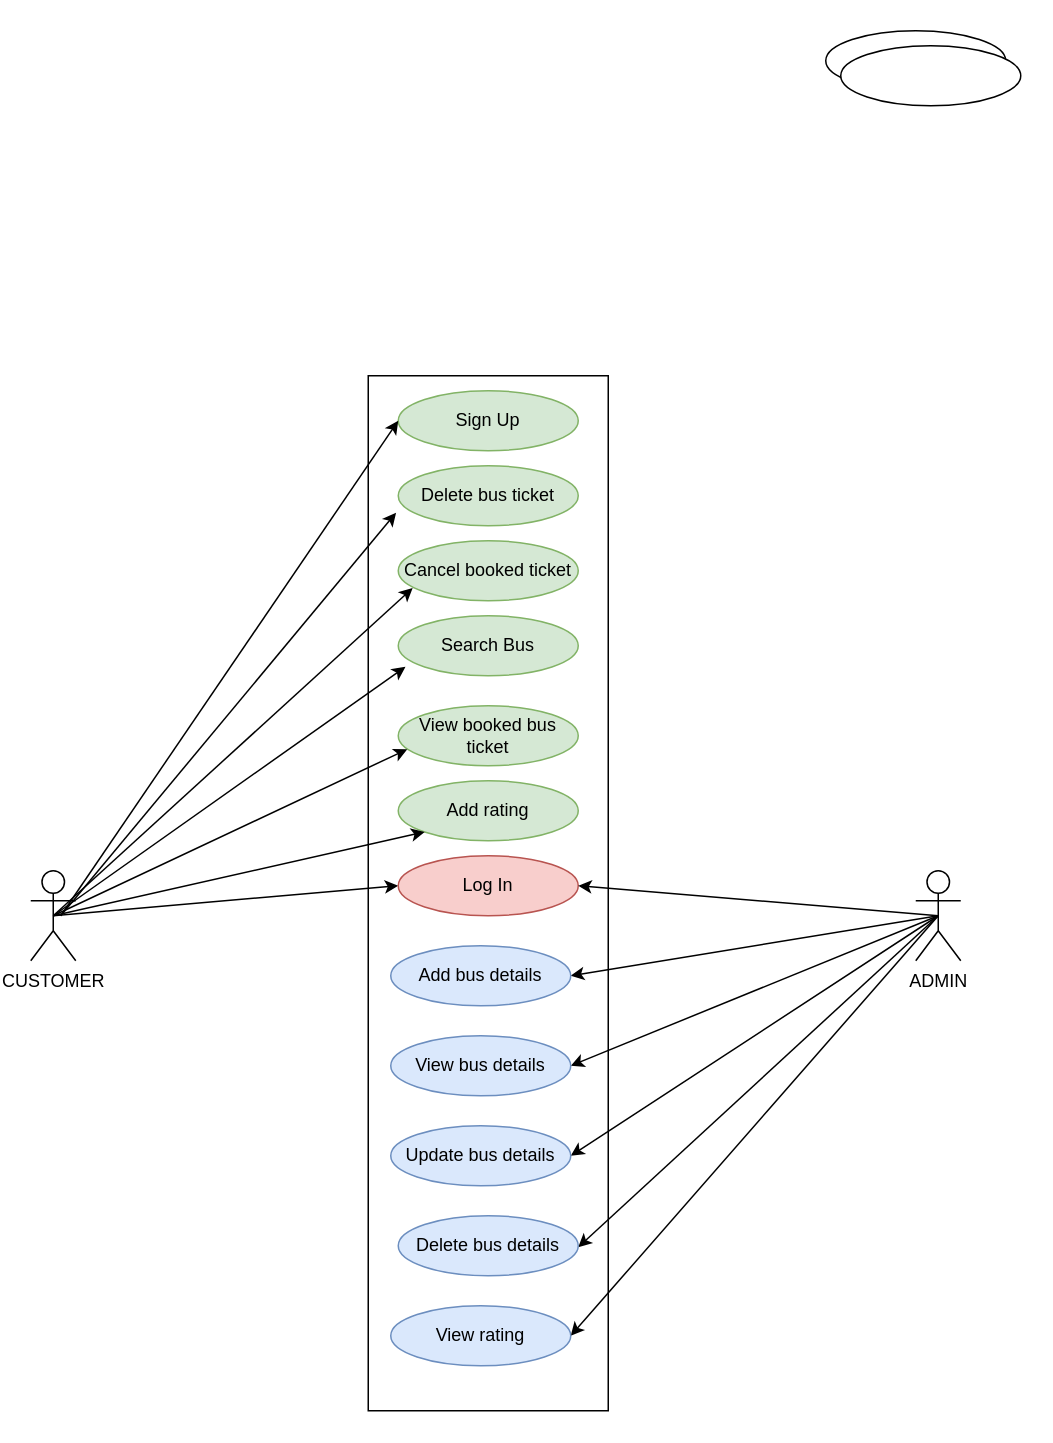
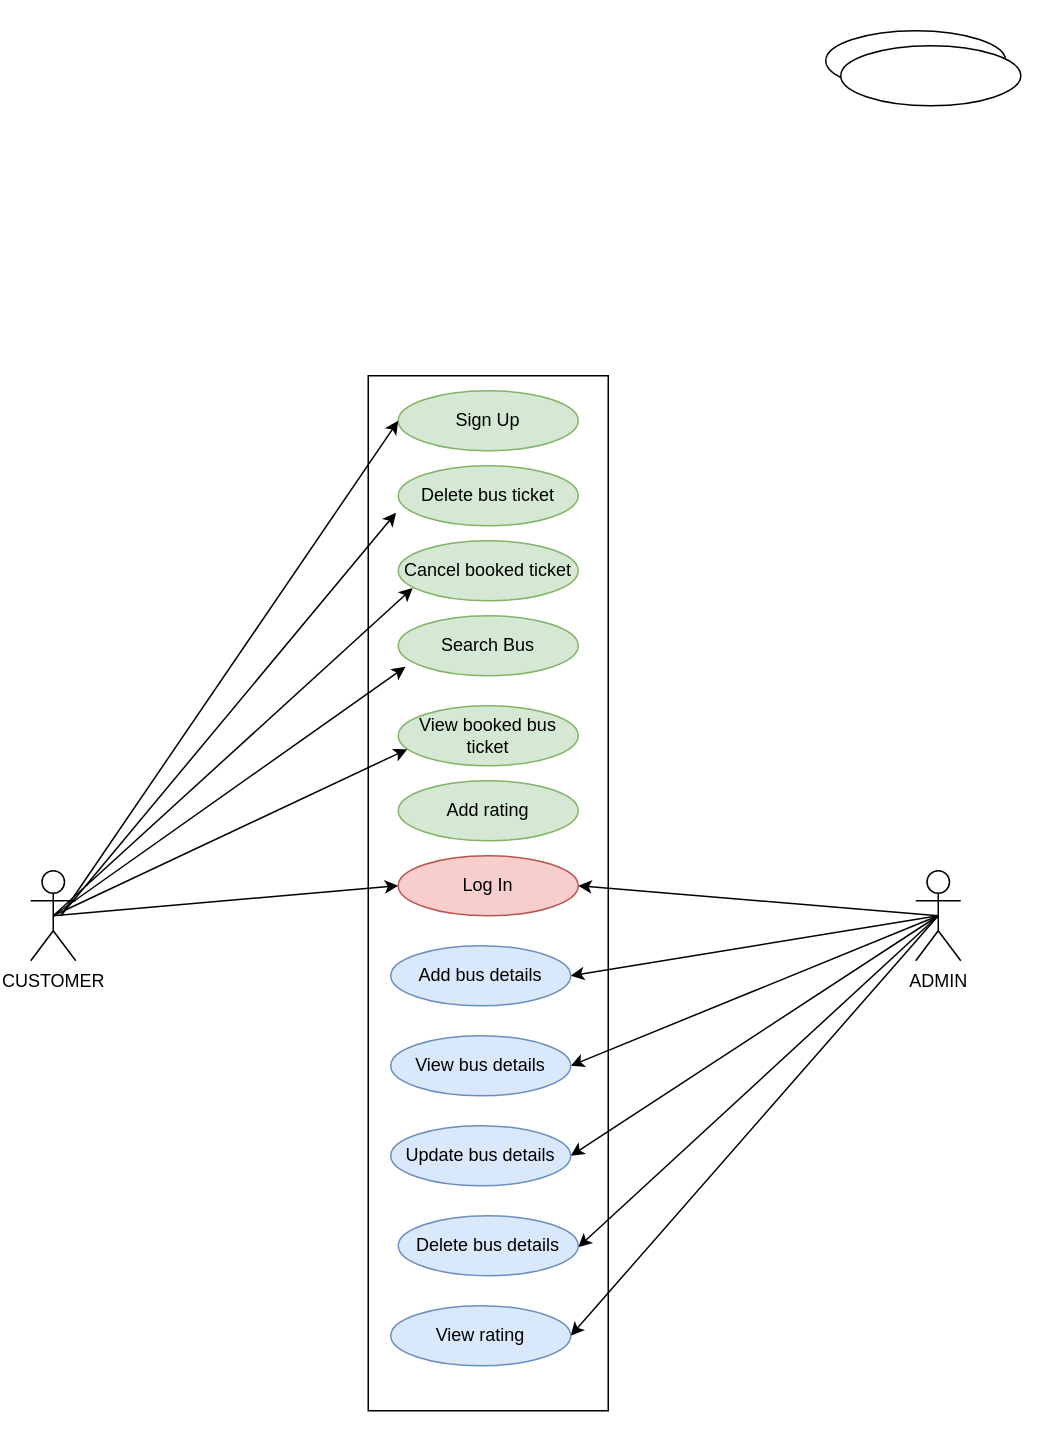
edge "CUSTOMER" -> "Add rating": removed
